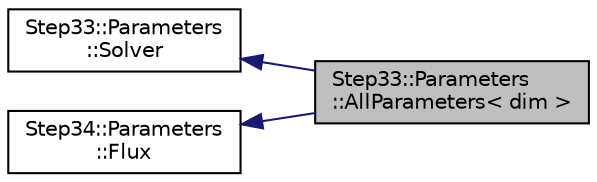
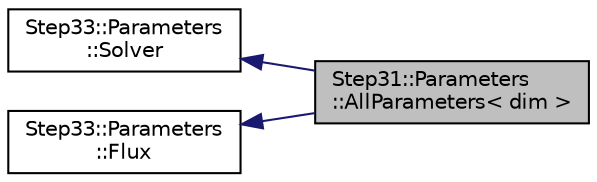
node "Step33::Parameters ::AllParameters< dim >": label "Step33::Parameters ::AllParameters< dim >" -> "Step31::Parameters ::AllParameters< dim >"
node "Step34::Parameters ::Flux": label "Step34::Parameters ::Flux" -> "Step33::Parameters ::Flux"
